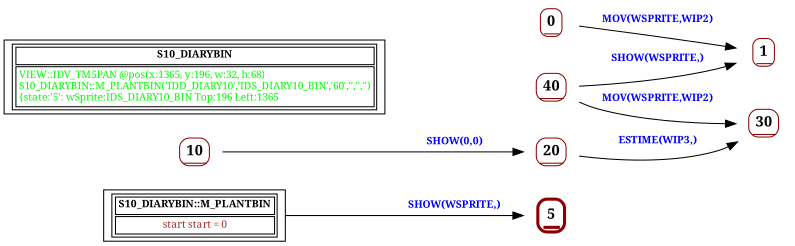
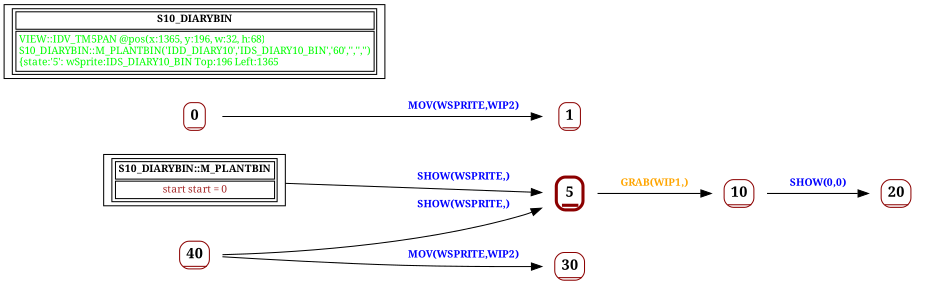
edge "40" -> "1": now "40" -> "5"
edge "20" -> "30": removed, label "ESTIME(WIP3,)"
edge "5" -> "10": added, label "GRAB(WIP1,)"
